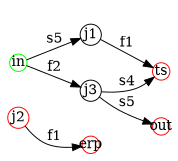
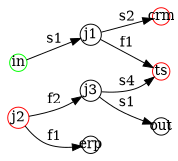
node "crm": added
edge "in" -> "j1": label "s5" -> "s1"
edge "in" -> "j3": now "j2" -> "j3"
edge "j3" -> "out": label "s5" -> "s1"
node "out": color red -> black
node "erp": color red -> black
